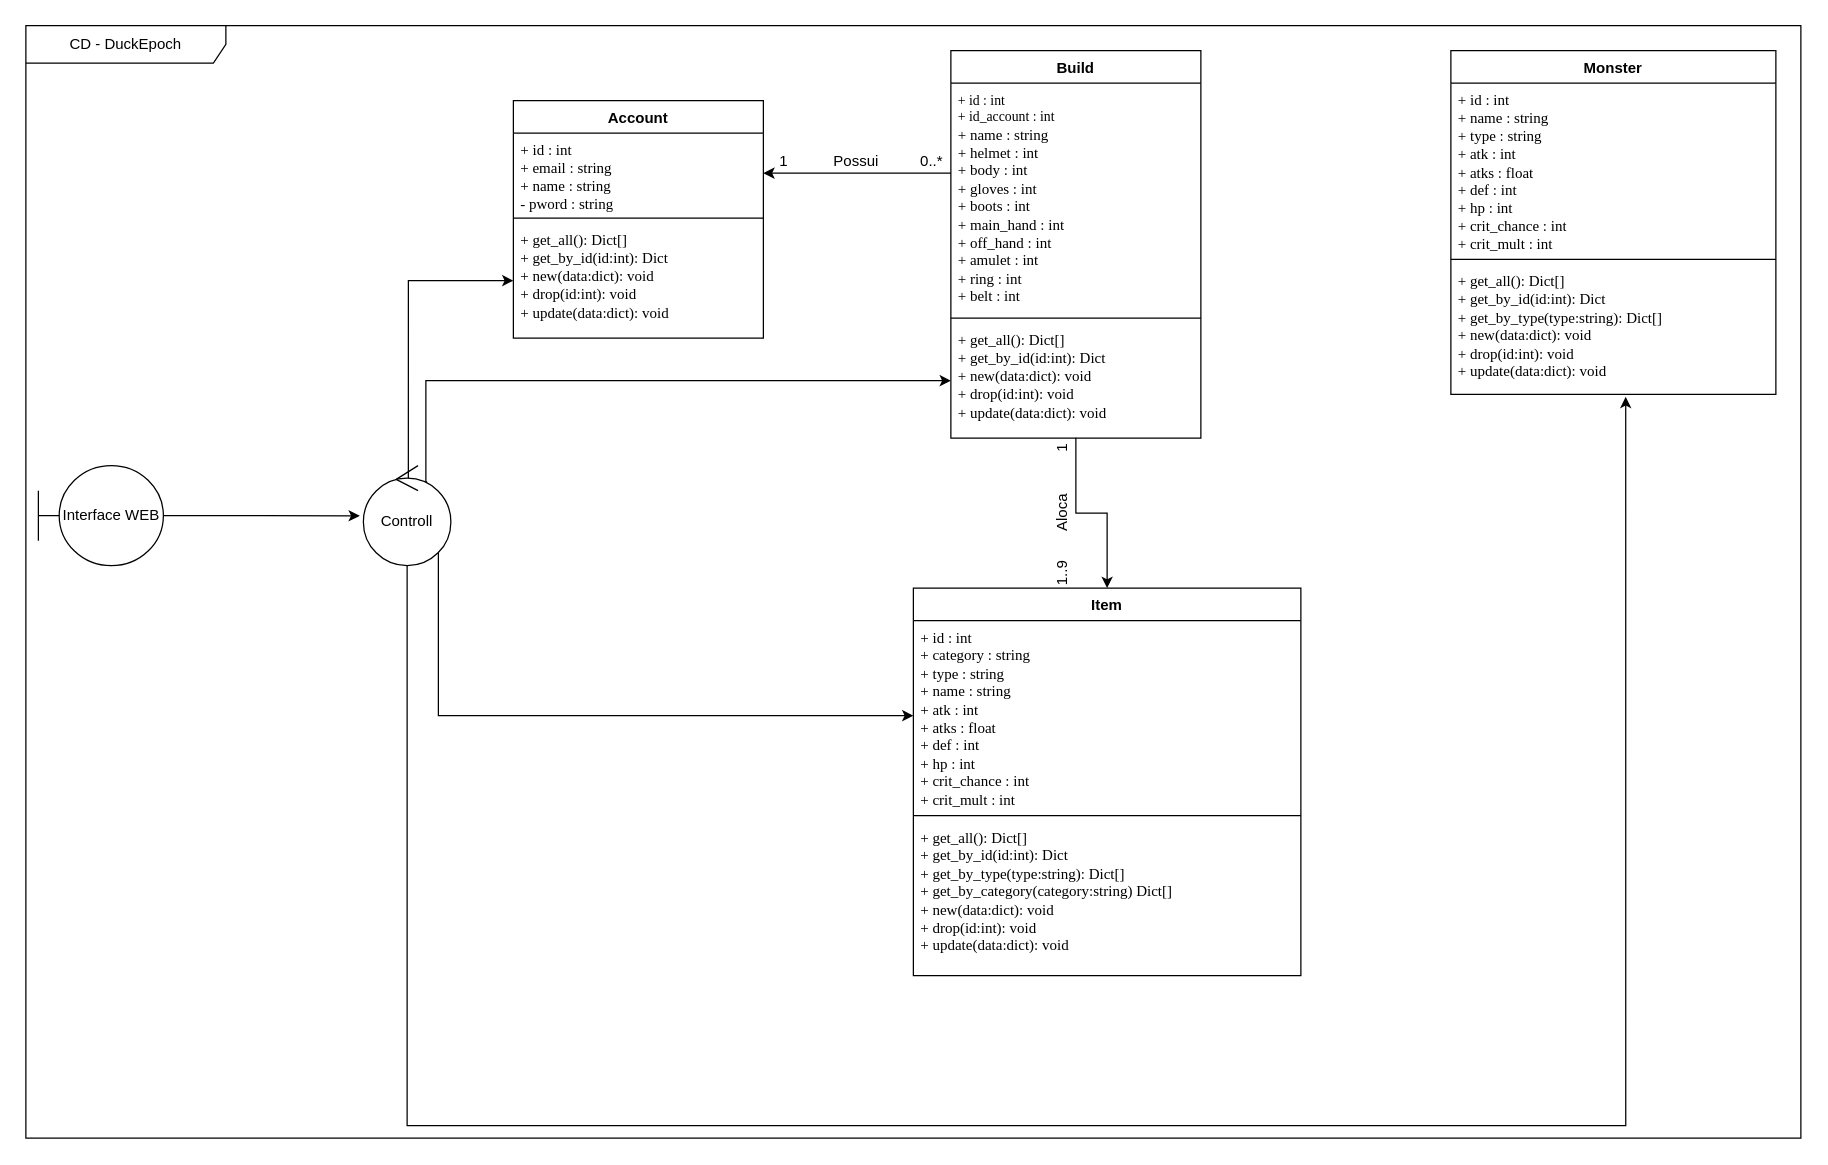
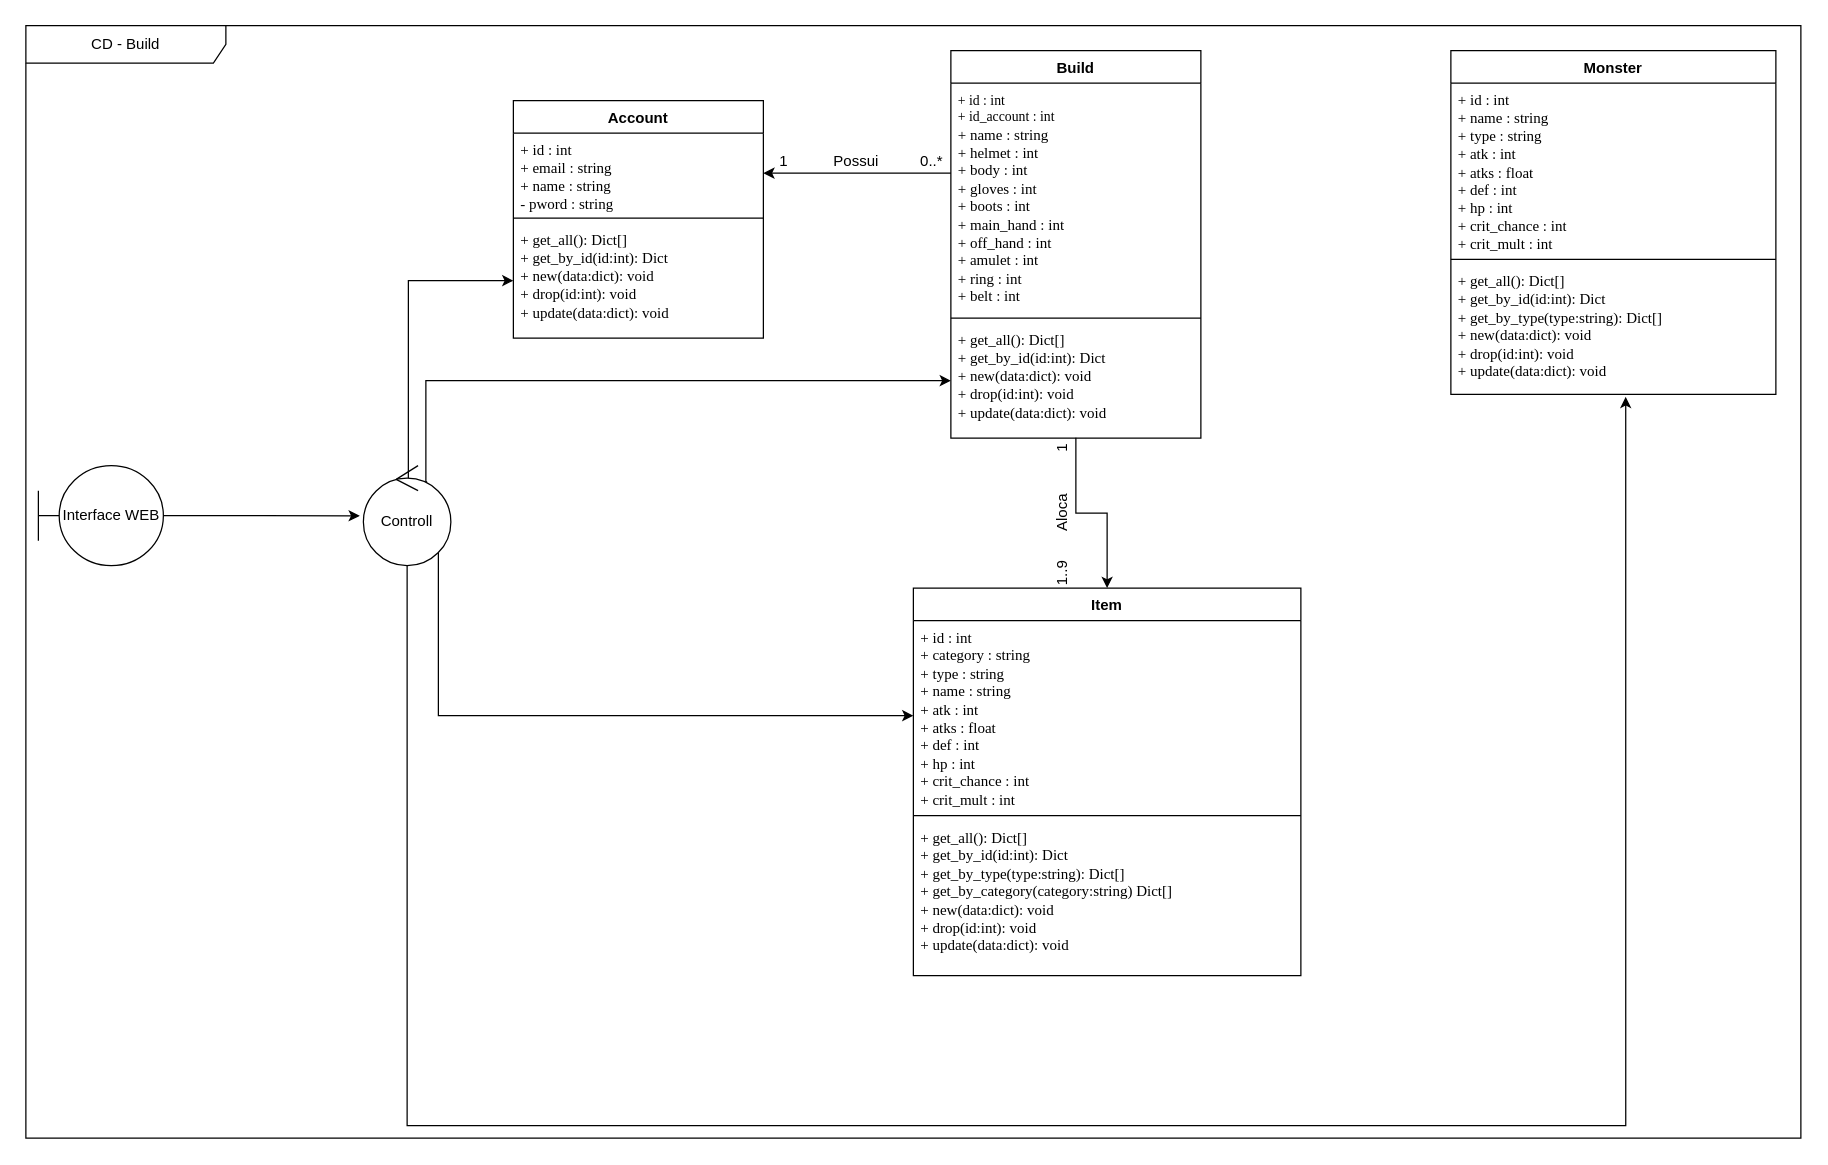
node "CD - DuckEpoch": label "CD - DuckEpoch" -> "CD - Build"
